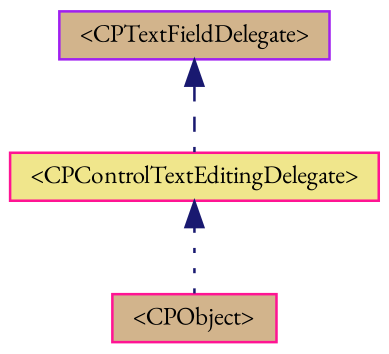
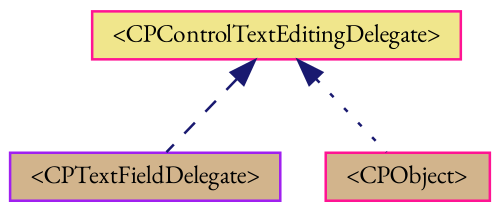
edge "<CPControlTextEditingDelegate>" -> "<CPTextFieldDelegate>": reversed
